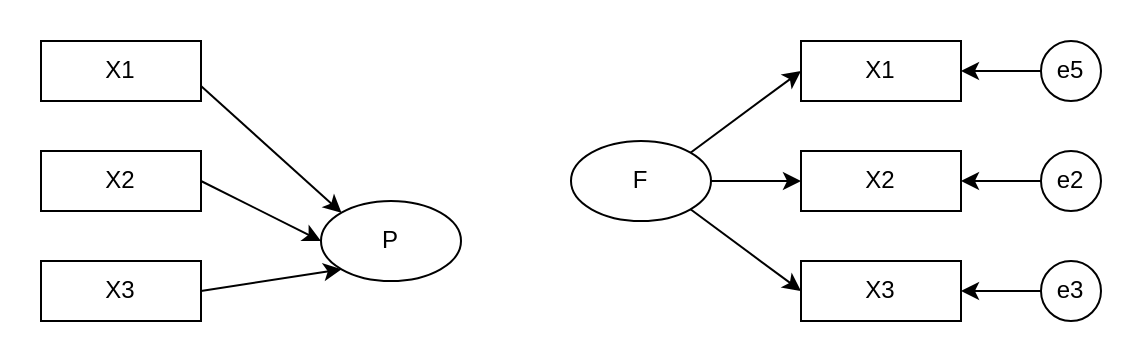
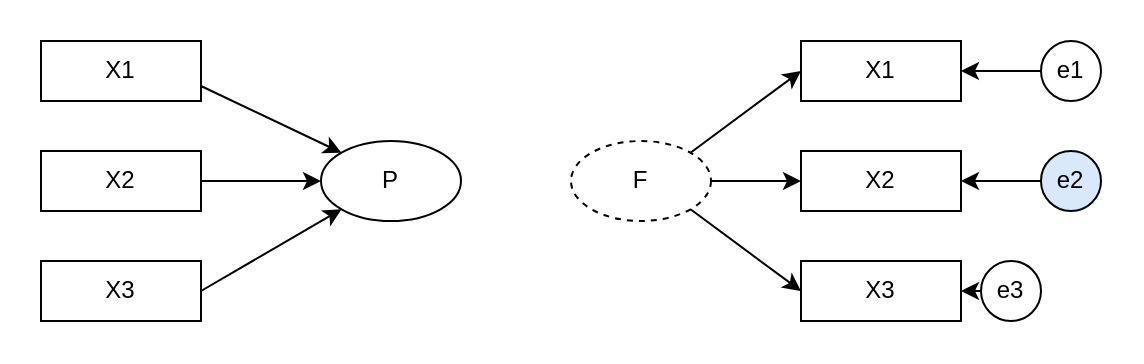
node "e5": label "e5" -> "e1"
node "F": style solid -> dashed
node "e2": fillcolor #ffffff -> #dae8fc
node "P": moved (391, 241) -> (391, 181)
node "e3": moved (1071, 291) -> (1011, 291)
